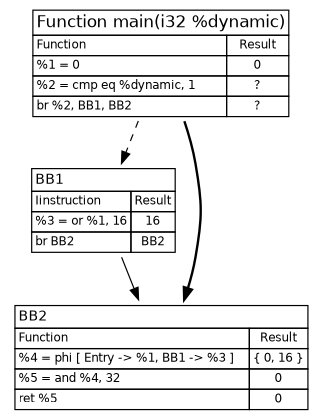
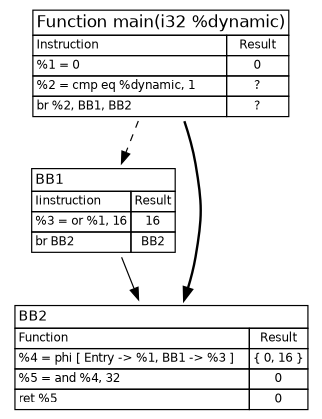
node "Function main(i32 %dynamic)": text "Function" -> "Instruction"
